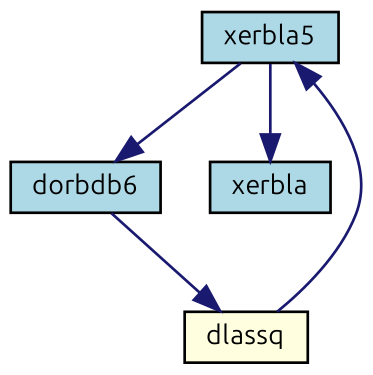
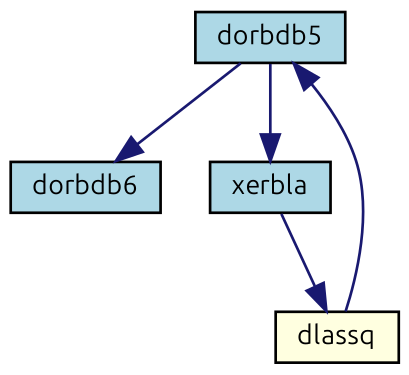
node "xerbla5": label "xerbla5" -> "dorbdb5"
edge "dorbdb6" -> "dlassq": now "xerbla" -> "dlassq"
